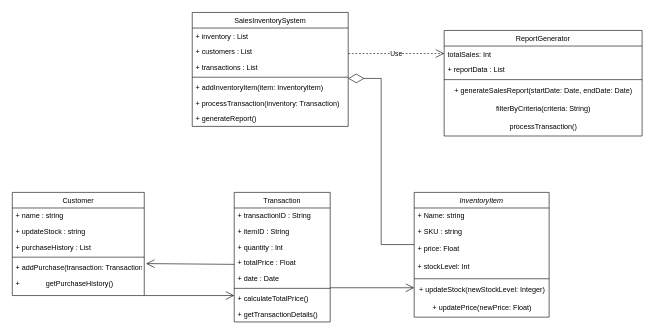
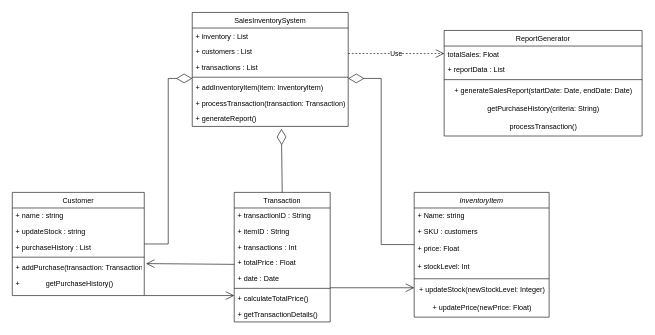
node "totalSales: Int": label "totalSales: Int" -> "totalSales: Float"
node "+ processTransaction(inventory: Transaction)": label "+ processTransaction(inventory: Transaction)" -> "+ processTransaction(transaction: Transaction)"
node "filterByCriteria(criteria: String)": label "filterByCriteria(criteria: String)" -> "getPurchaseHistory(criteria: String)"
edge "Customer" -> "+ addInventoryItem(item: InventoryItem)": added
edge "Transaction" -> "+ generateReport()": added
node "+ SKU : string": label "+ SKU : string" -> "+ SKU : customers"
node "+ quantity : Int": label "+ quantity : Int" -> "+ transactions : Int"
